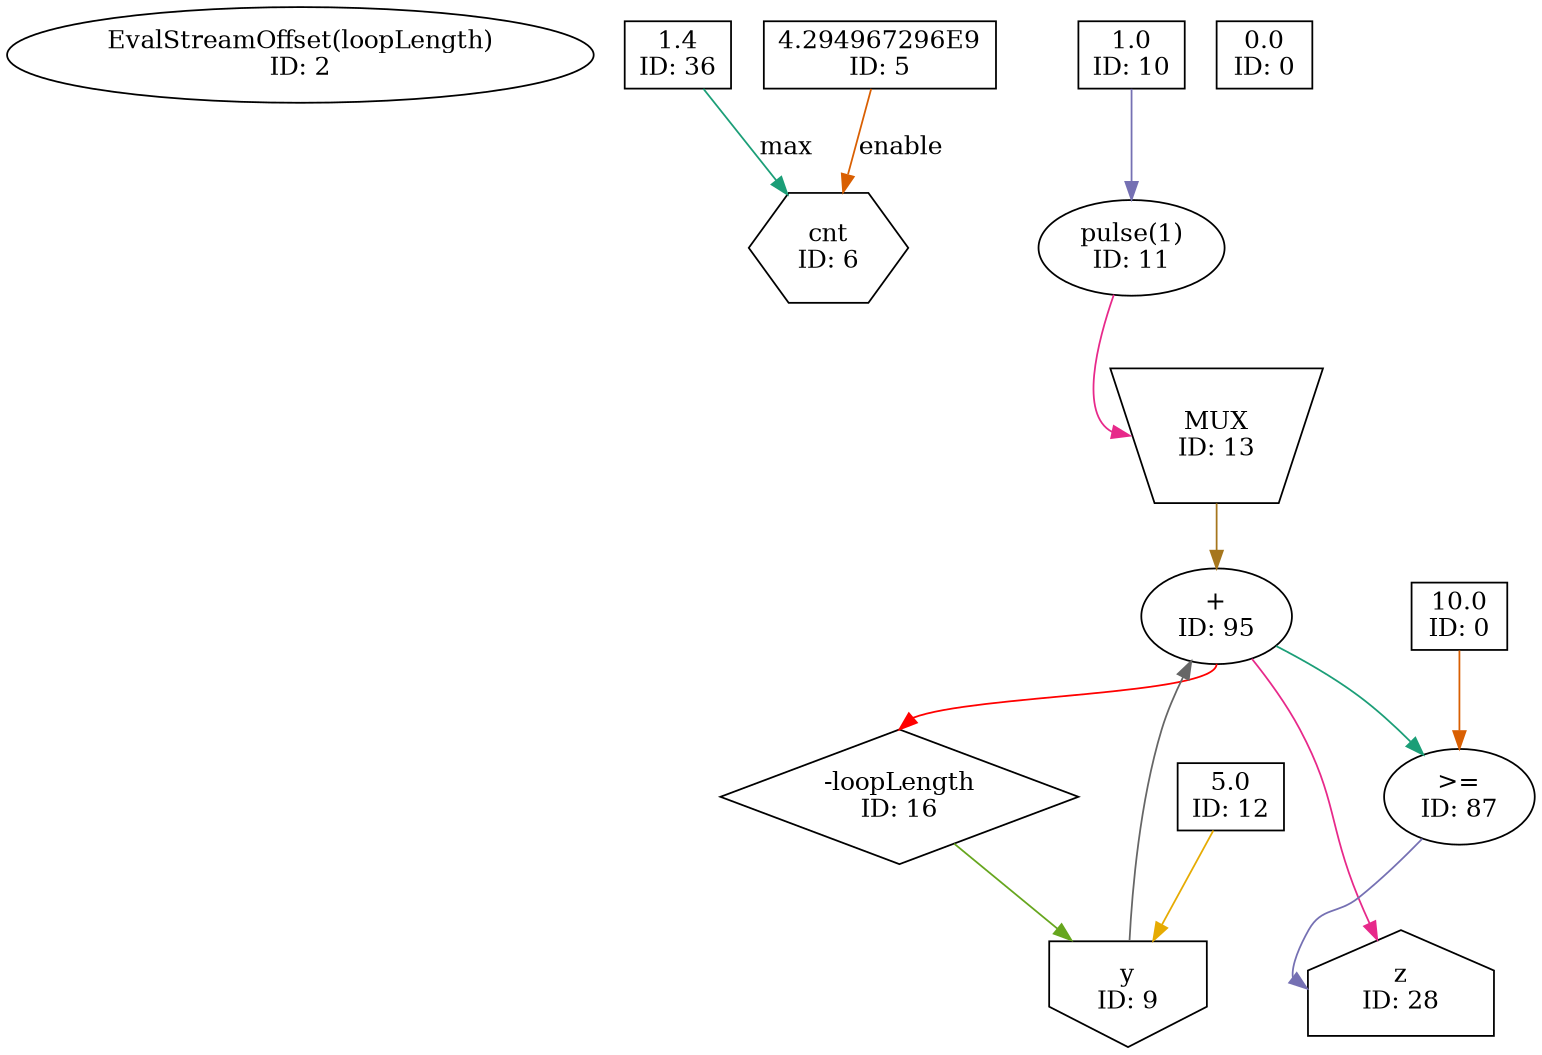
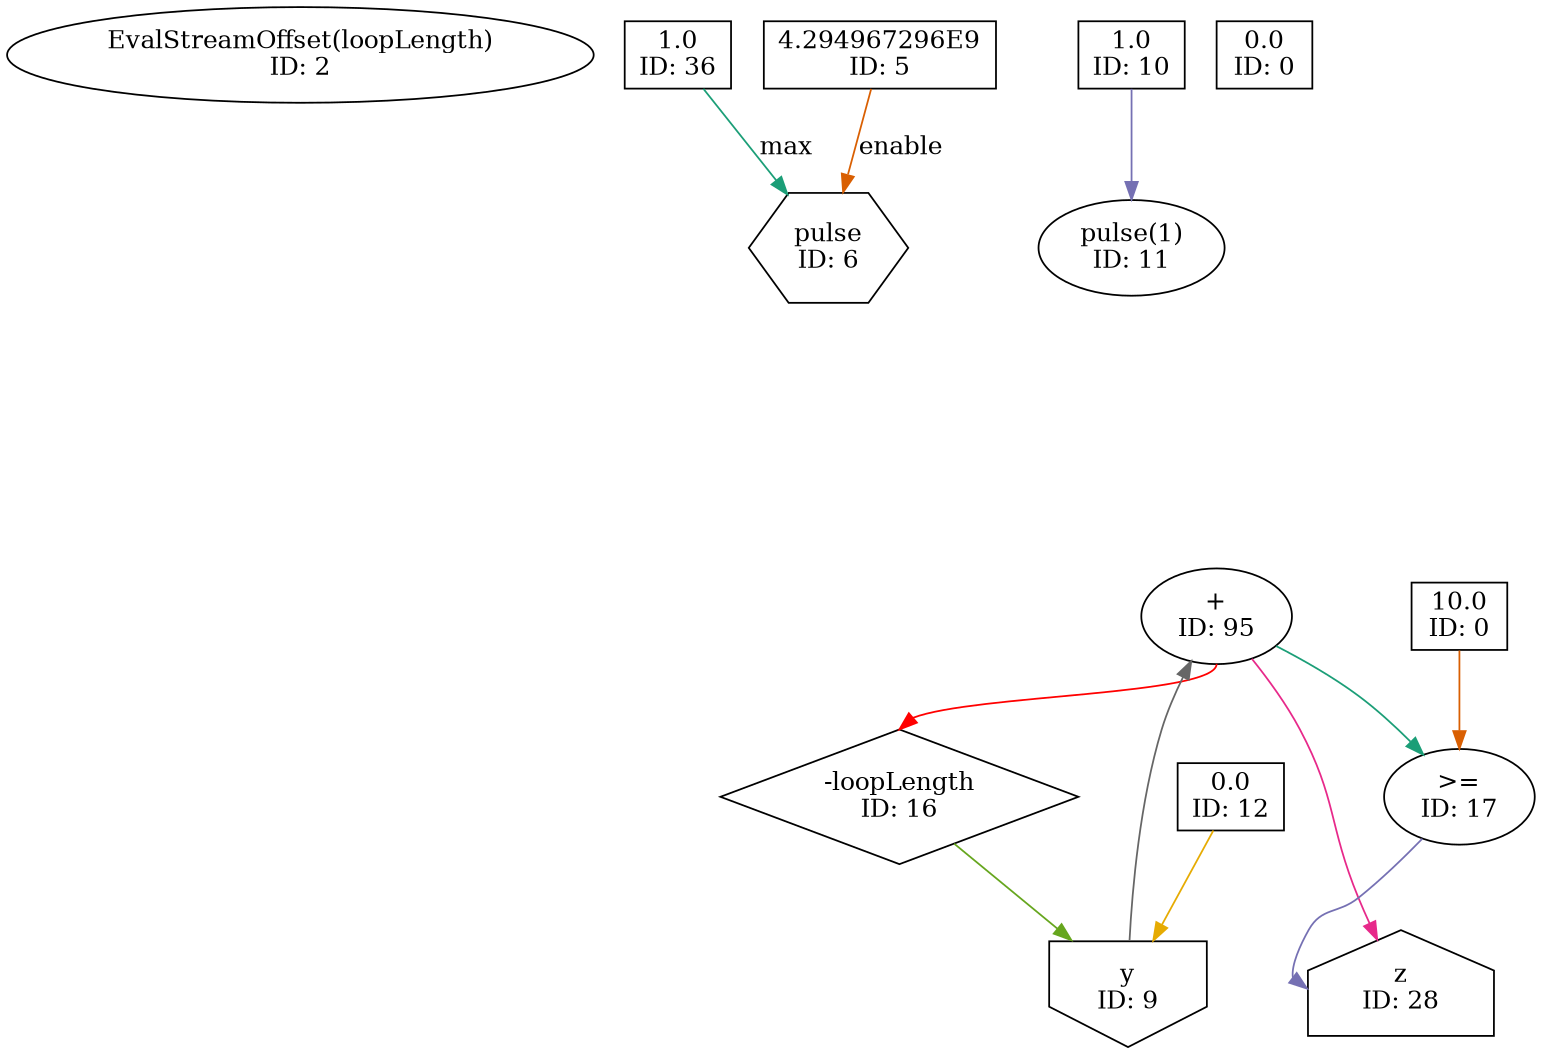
node "1.4 ID: 36": label "1.4 ID: 36" -> "1.0 ID: 36"
node "cnt ID: 6": label "cnt ID: 6" -> "pulse ID: 6"
node "MUX ID: 13": removed
node "5.0 ID: 12": label "5.0 ID: 12" -> "0.0 ID: 12"
node ">= ID: 87": label ">= ID: 87" -> ">= ID: 17"
